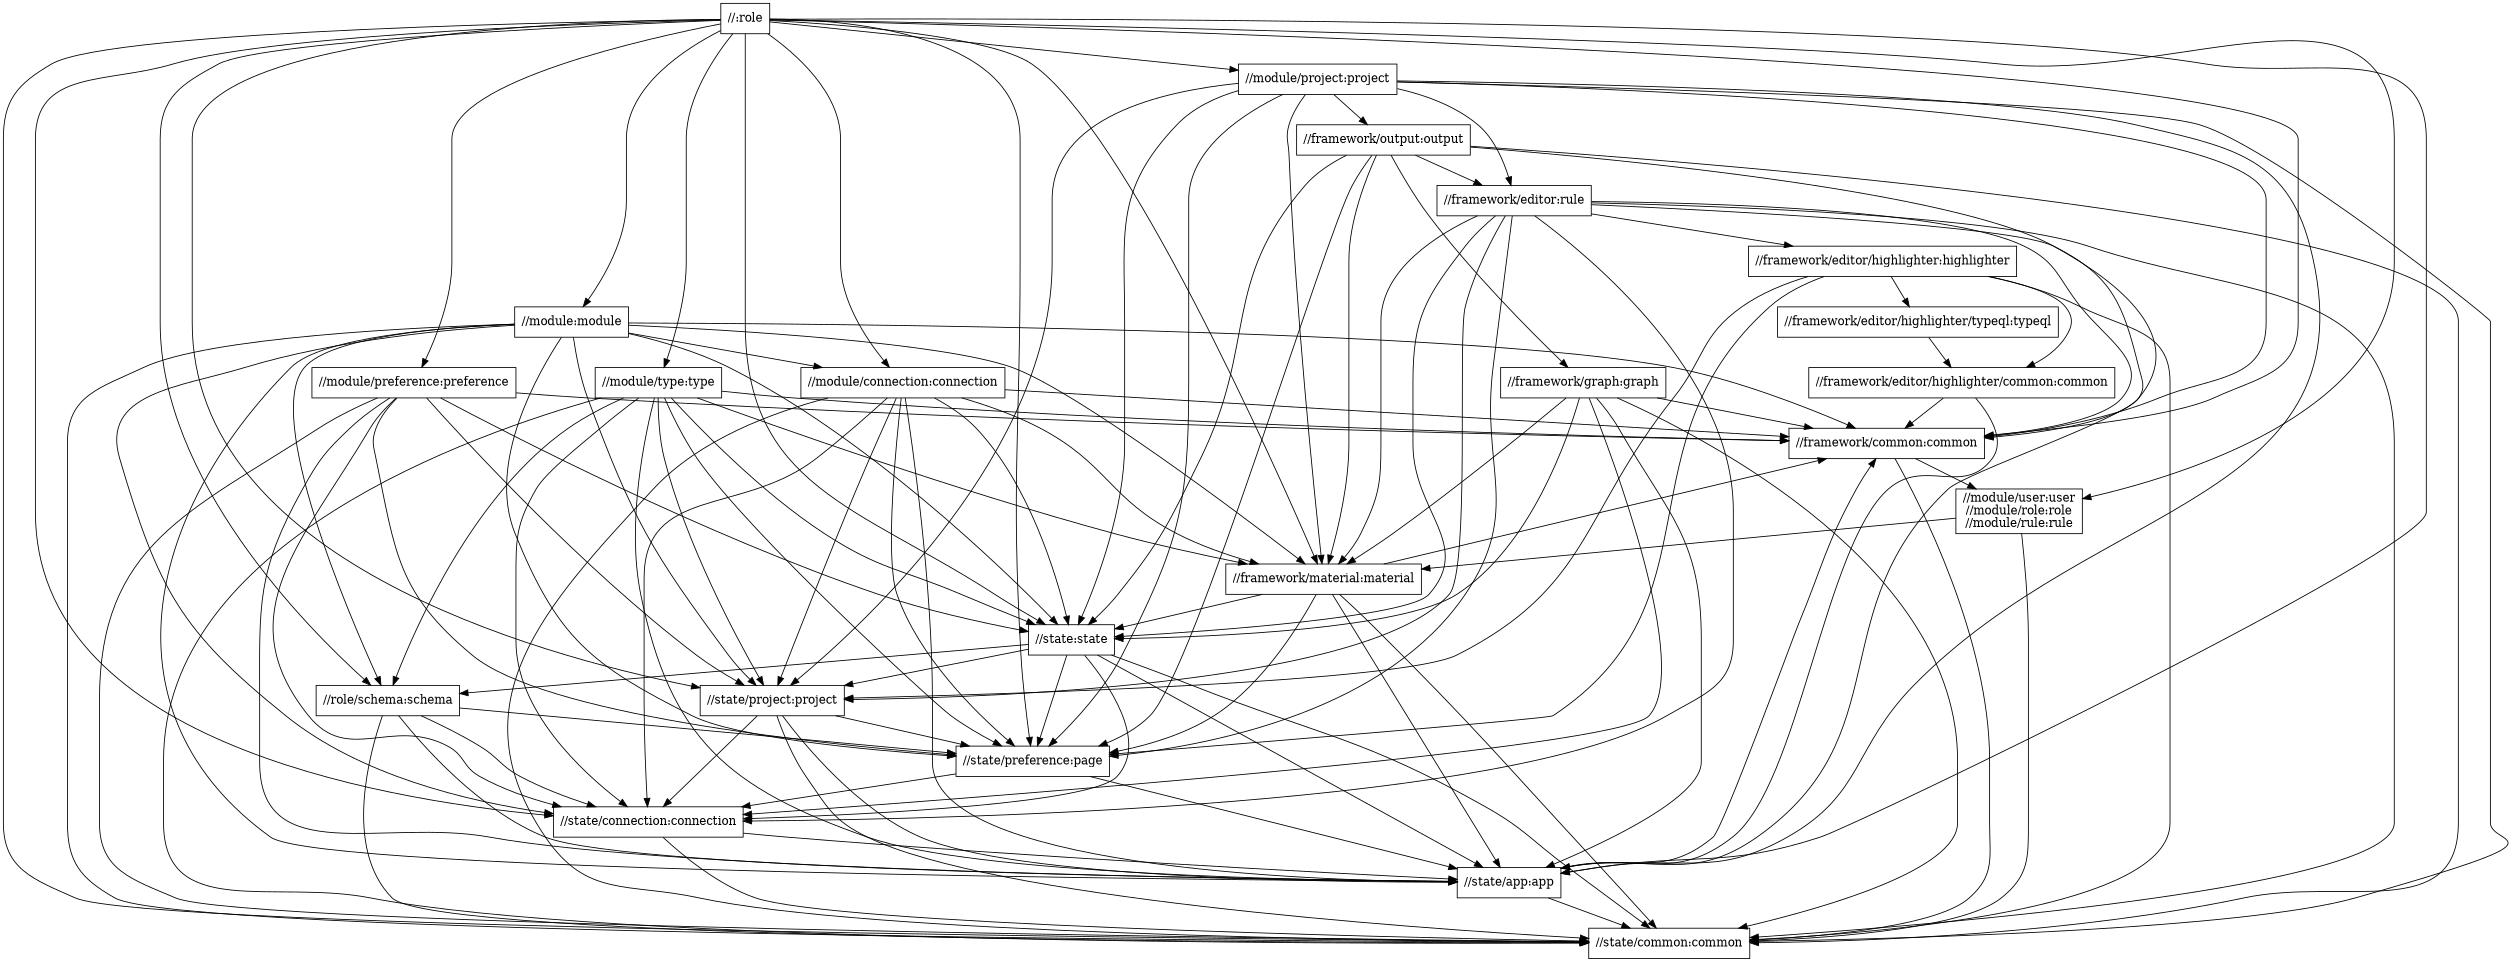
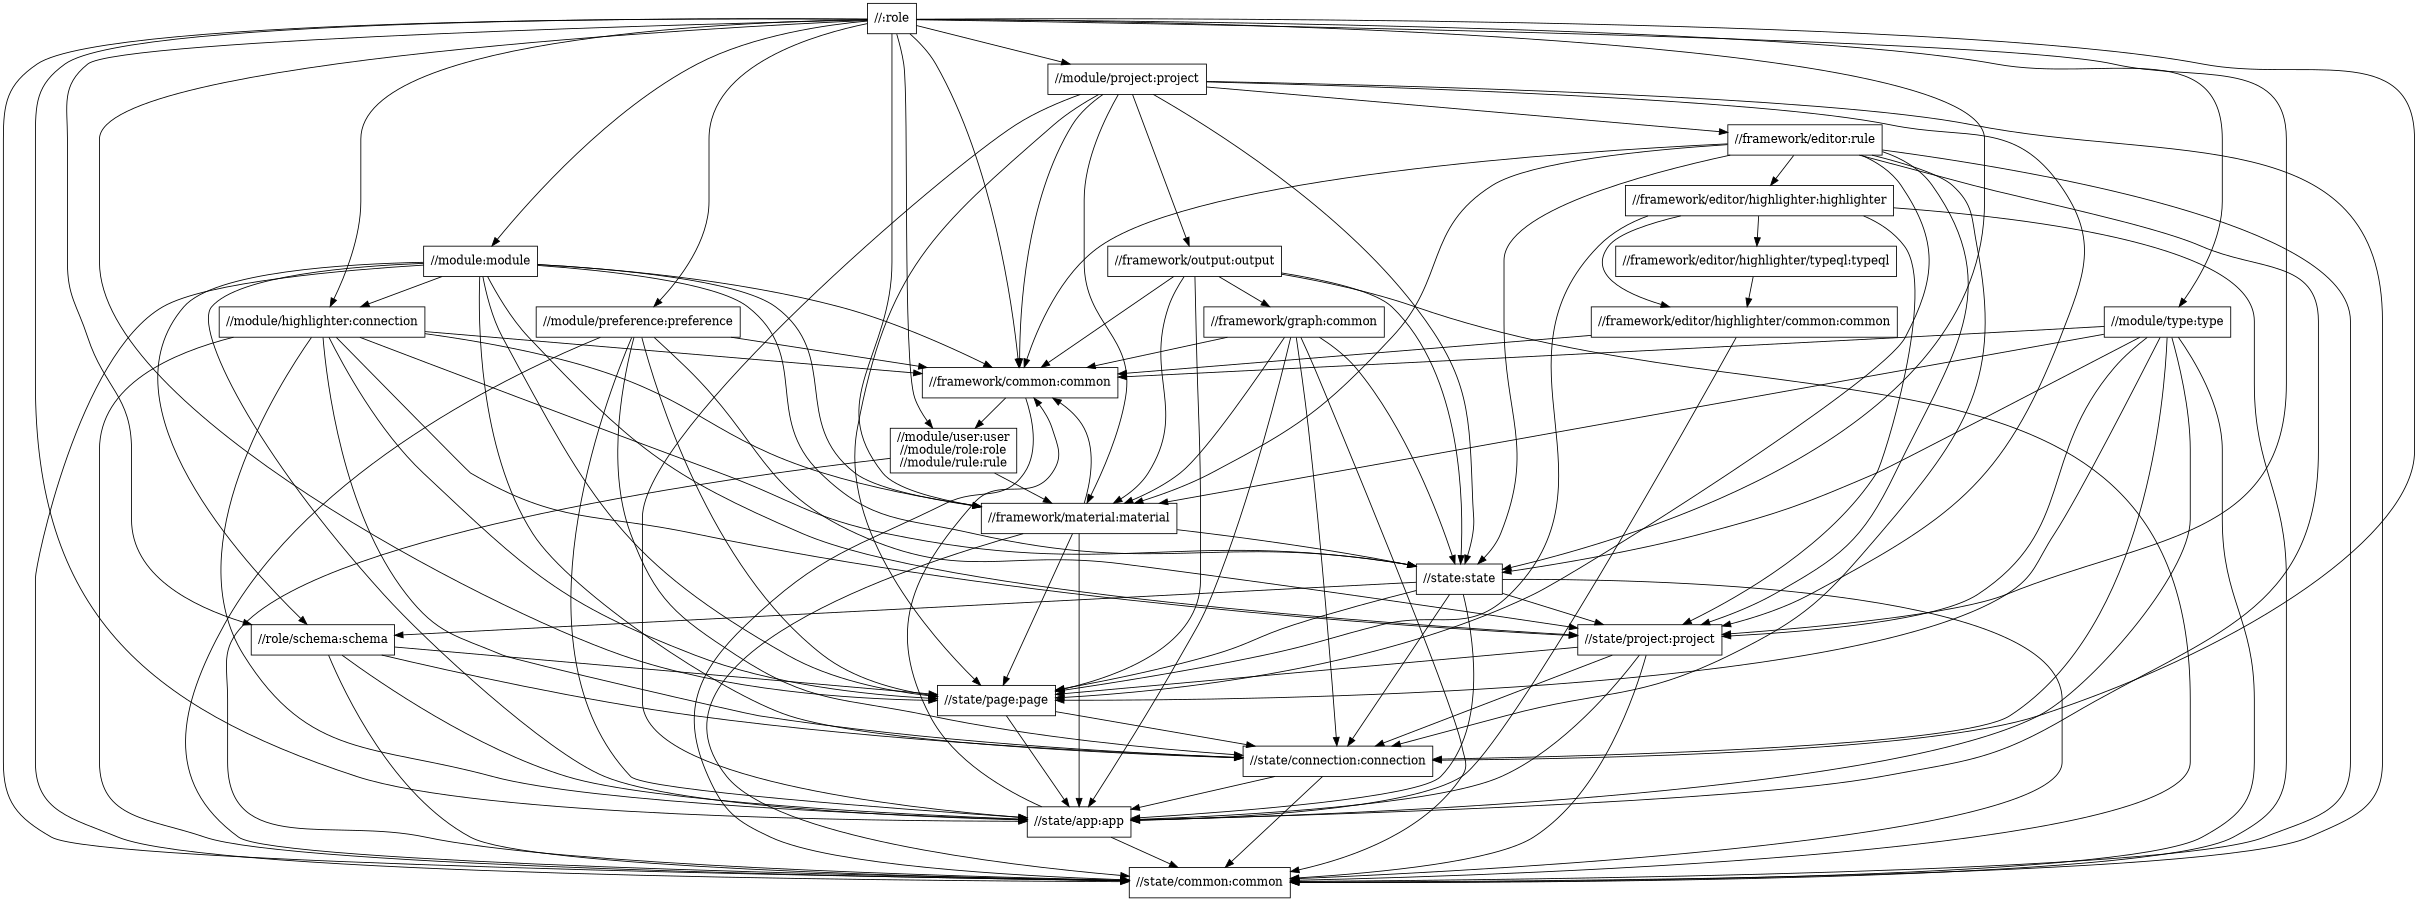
edge "//framework/output:output" -> "//framework/editor:rule": removed
node "//module/connection:connection": label "//module/connection:connection" -> "//module/highlighter:connection"
node "//framework/graph:graph": label "//framework/graph:graph" -> "//framework/graph:common"
edge "//module/type:type" -> "//role/schema:schema": removed
edge "//module/preference:preference" -> "//state:state": removed
node "//state/preference:page": label "//state/preference:page" -> "//state/page:page"
